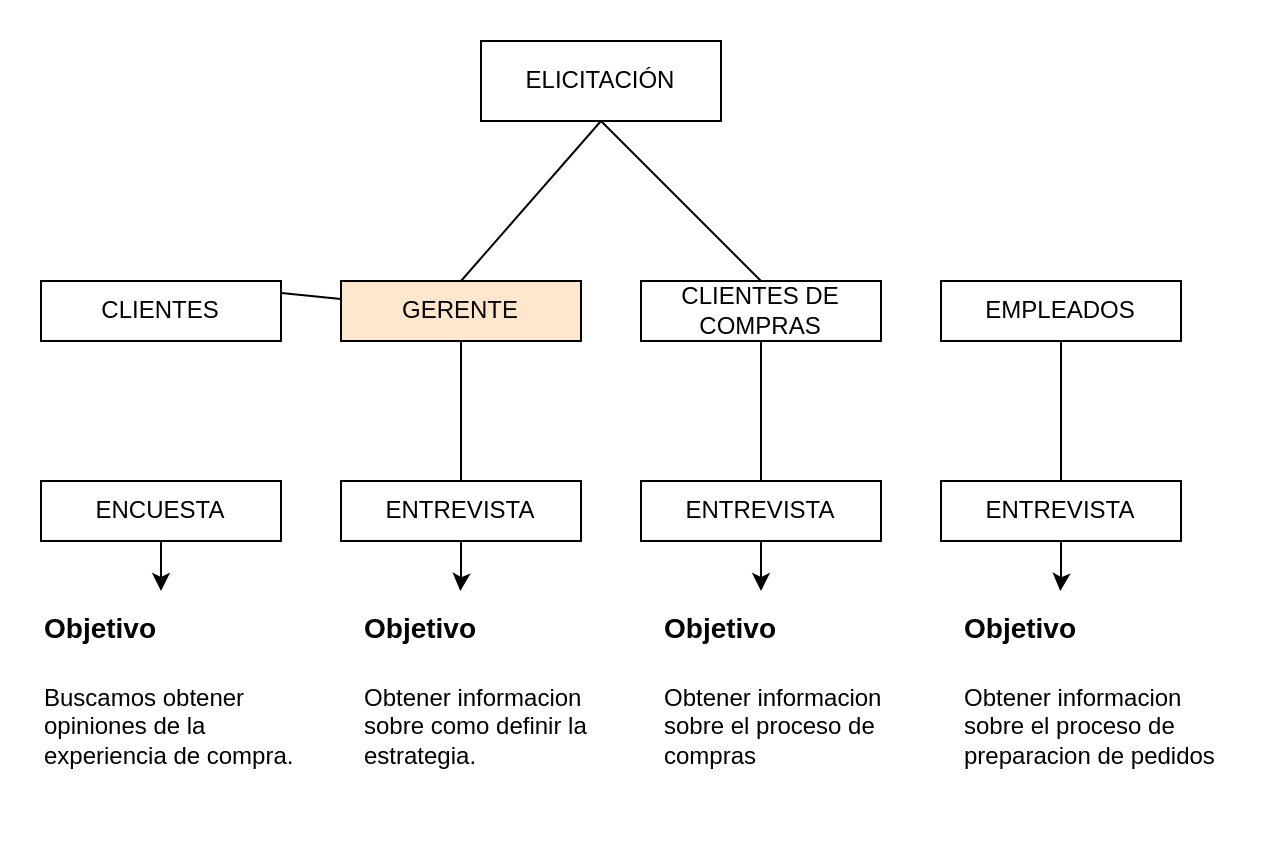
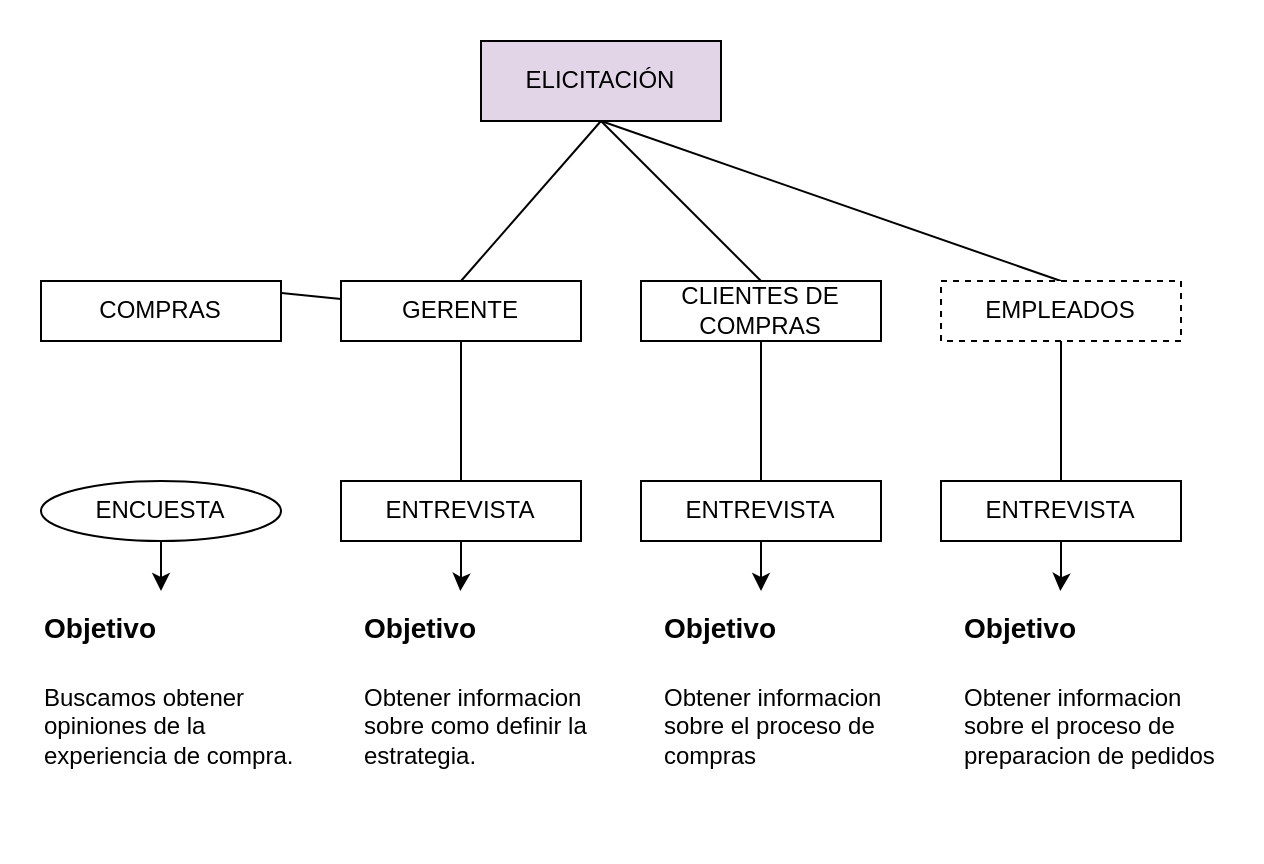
node "ELICITACIÓN": fillcolor #ffffff -> #e1d5e7
edge "ELICITACIÓN" -- "EMPLEADOS": added
node "CLIENTES": label "CLIENTES" -> "COMPRAS"
node "GERENTE": fillcolor #ffe6cc -> #ffffff
node "EMPLEADOS": style solid -> dashed
node "ENCUESTA": shape rectangle -> ellipse
